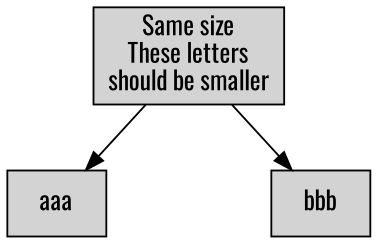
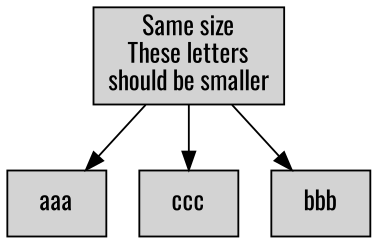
node "ccc": added
